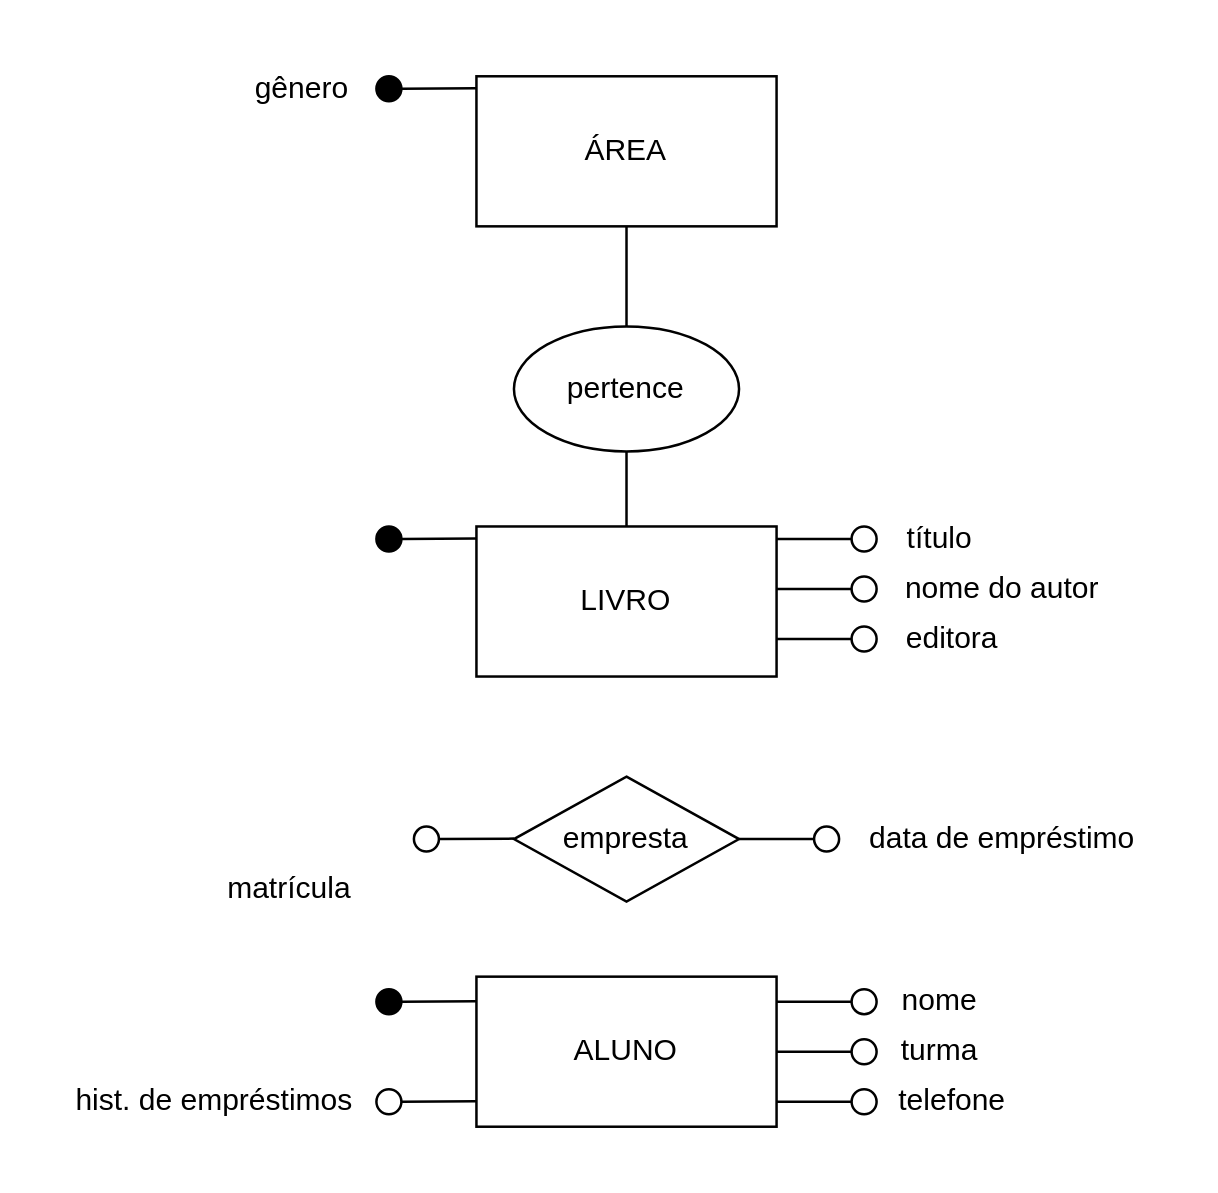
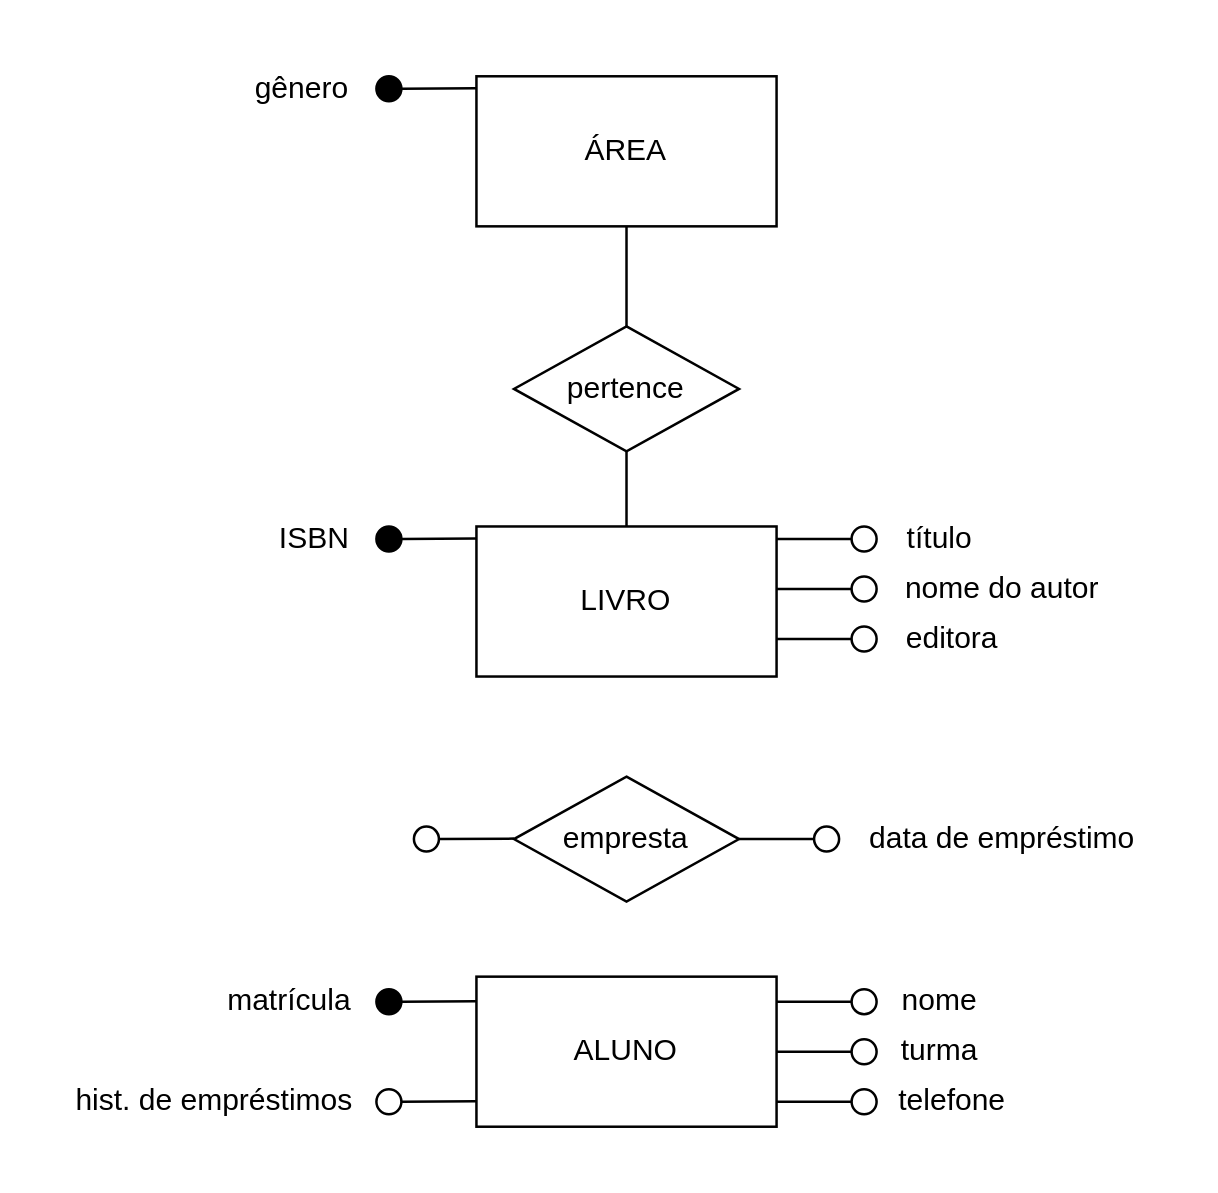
node "pertence": shape ellipse -> diamond
node "ISBN": added
node "matrícula": moved (289, 889) -> (289, 1001)
